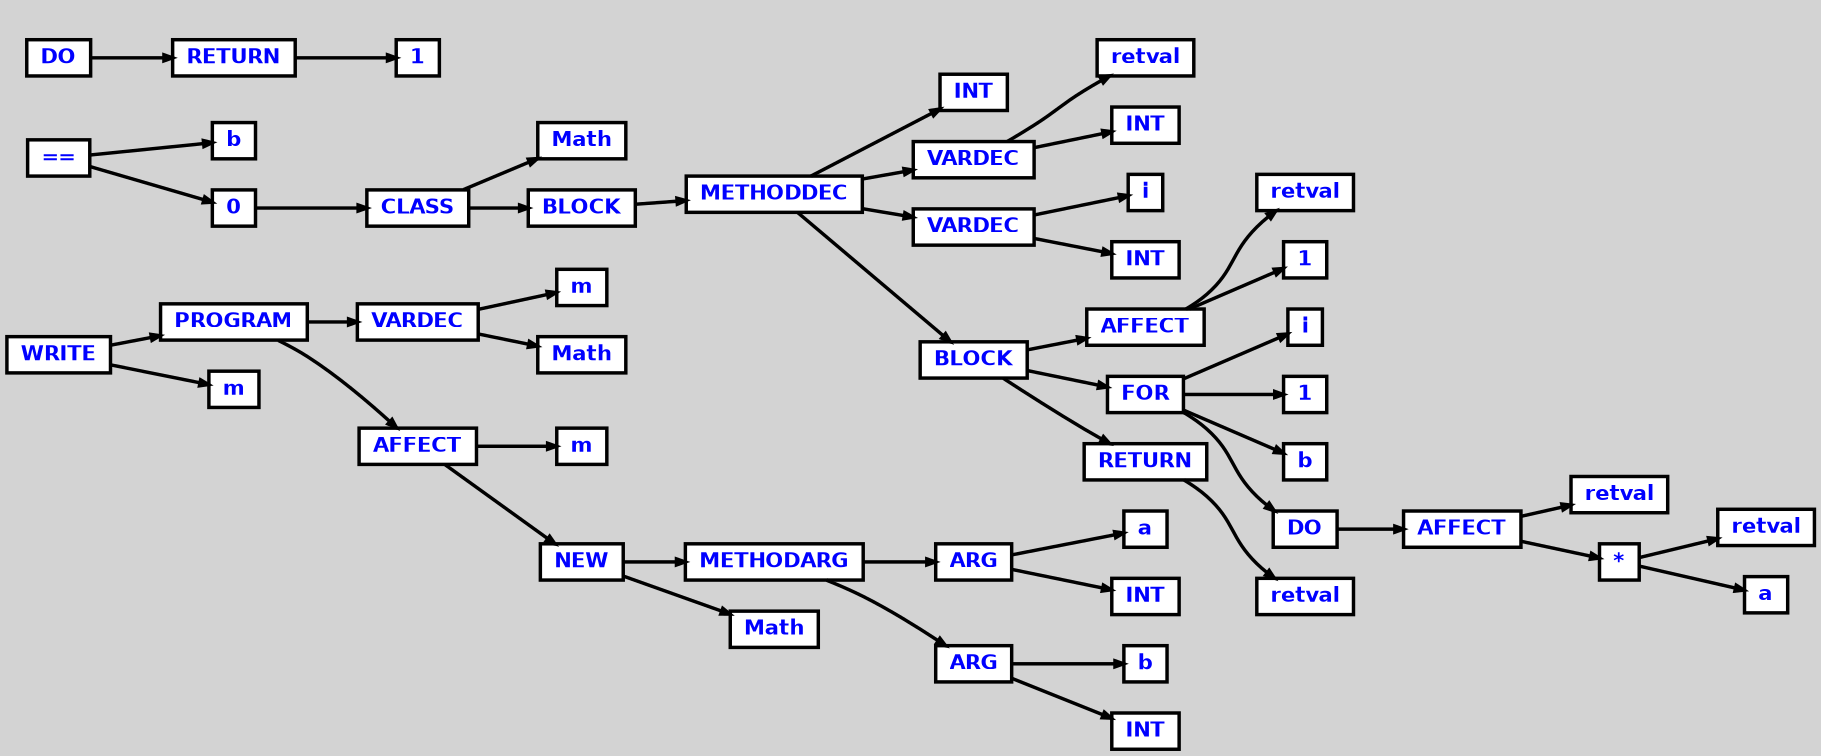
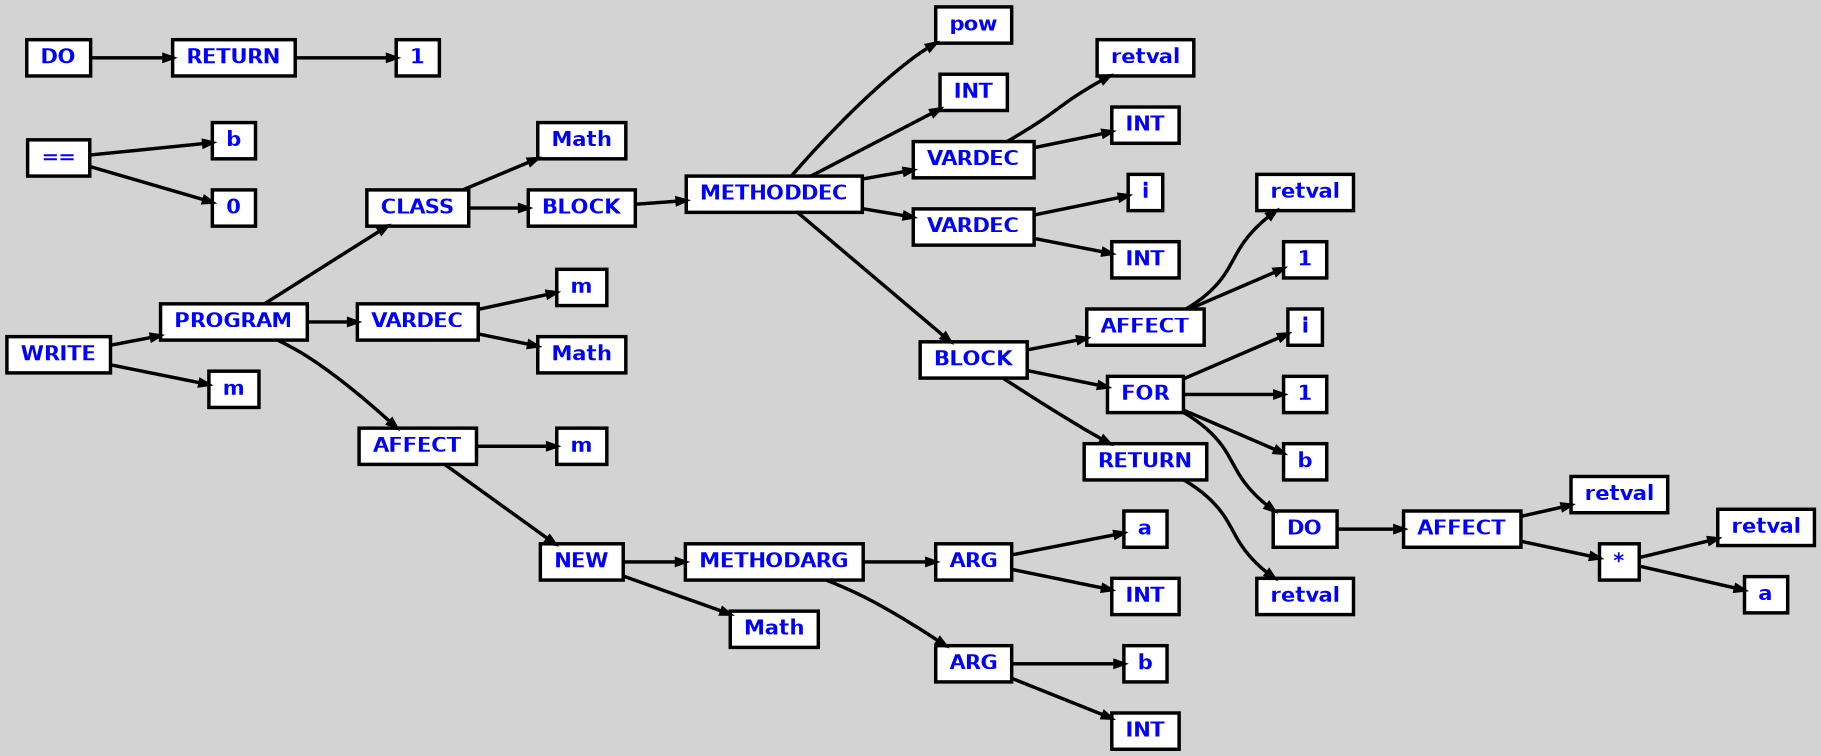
node "pow": added
edge "0" -> "CLASS": now "PROGRAM" -> "CLASS"
